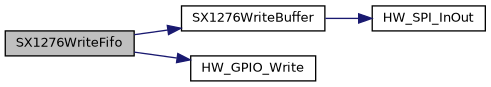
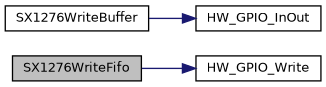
node "HW_SPI_InOut": label "HW_SPI_InOut" -> "HW_GPIO_InOut"
edge "SX1276WriteFifo" -> "SX1276WriteBuffer": removed
